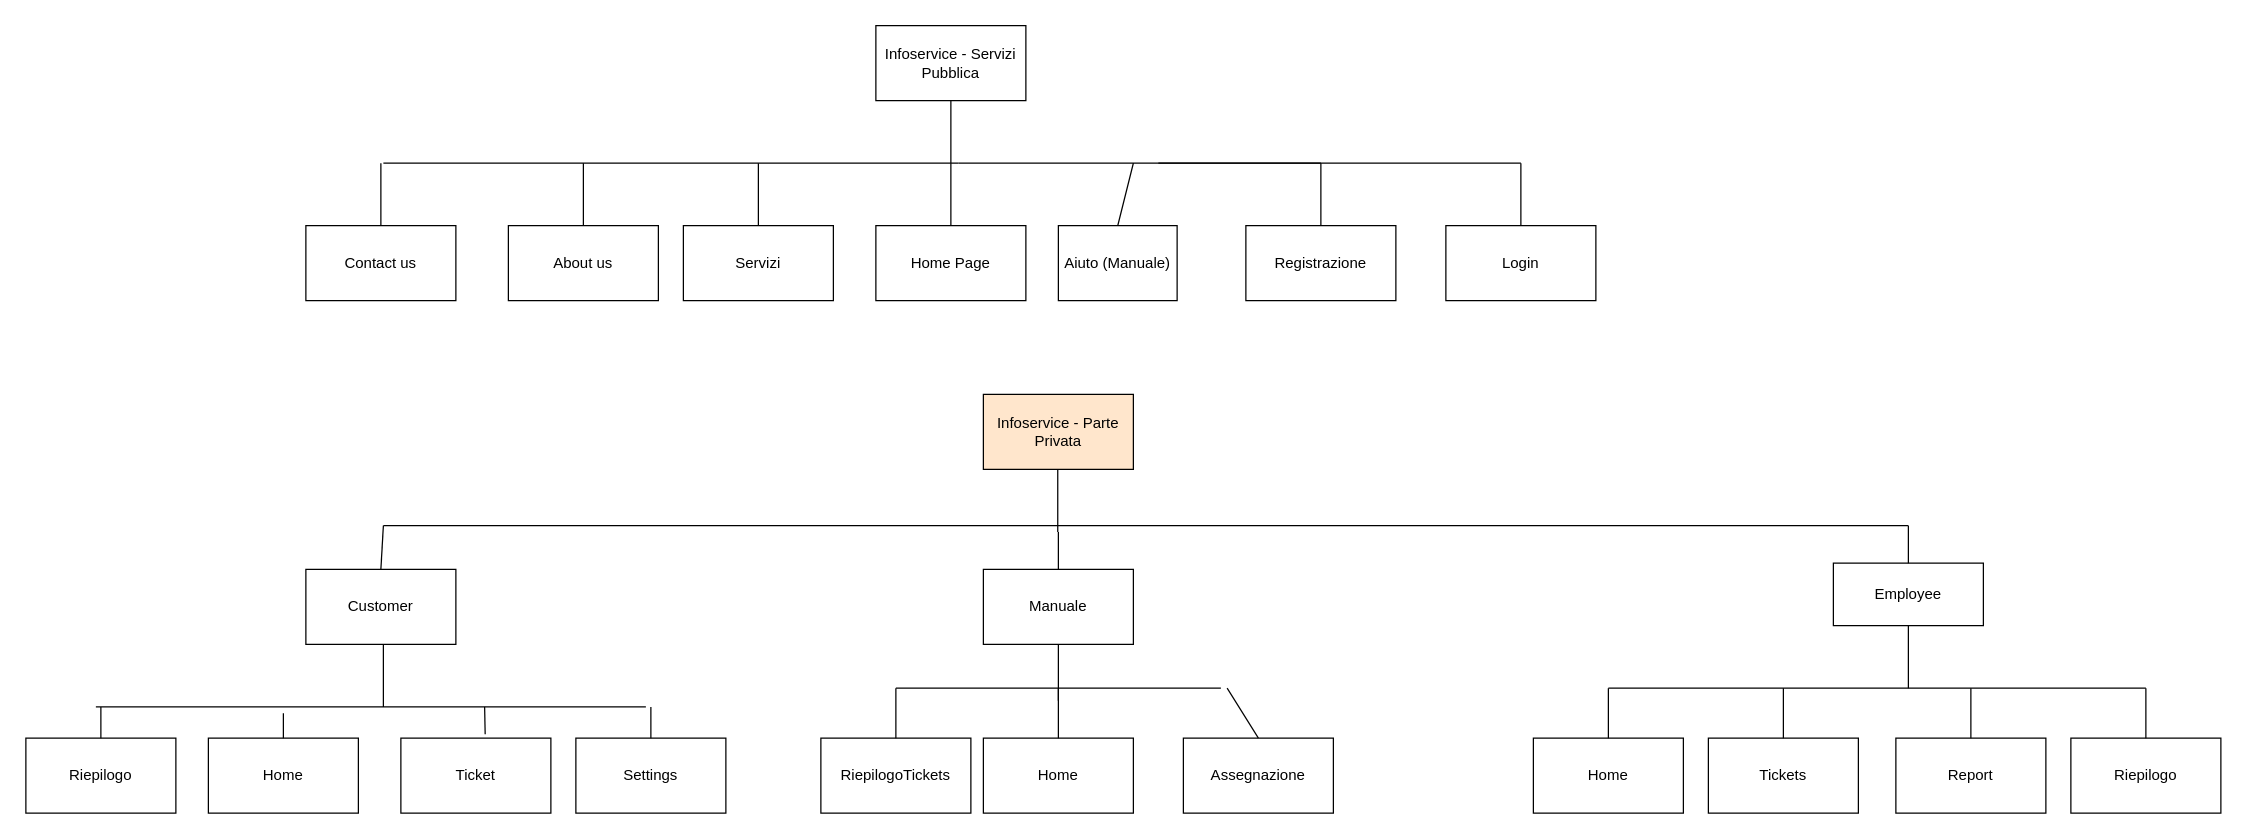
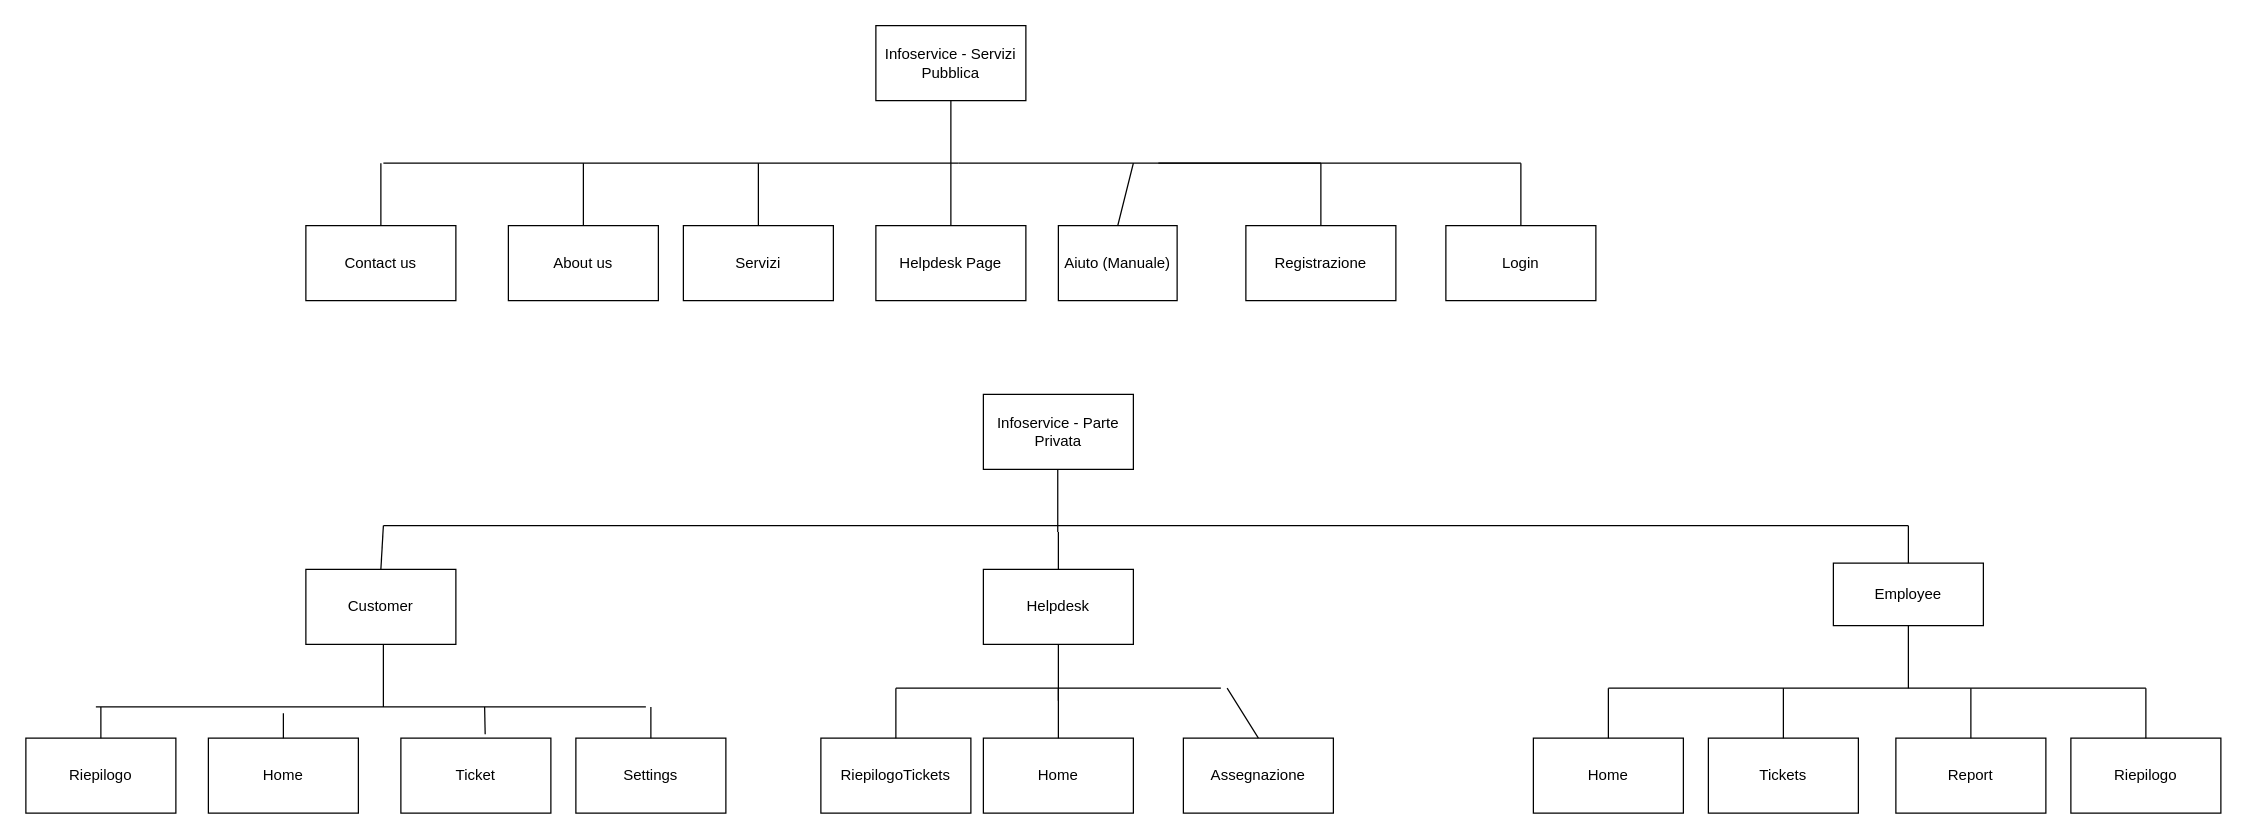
node "Home Page": label "Home Page" -> "Helpdesk Page"
node "Infoservice - Parte Privata": fillcolor #ffe6cc -> #ffffff
node "Manuale": label "Manuale" -> "Helpdesk"
